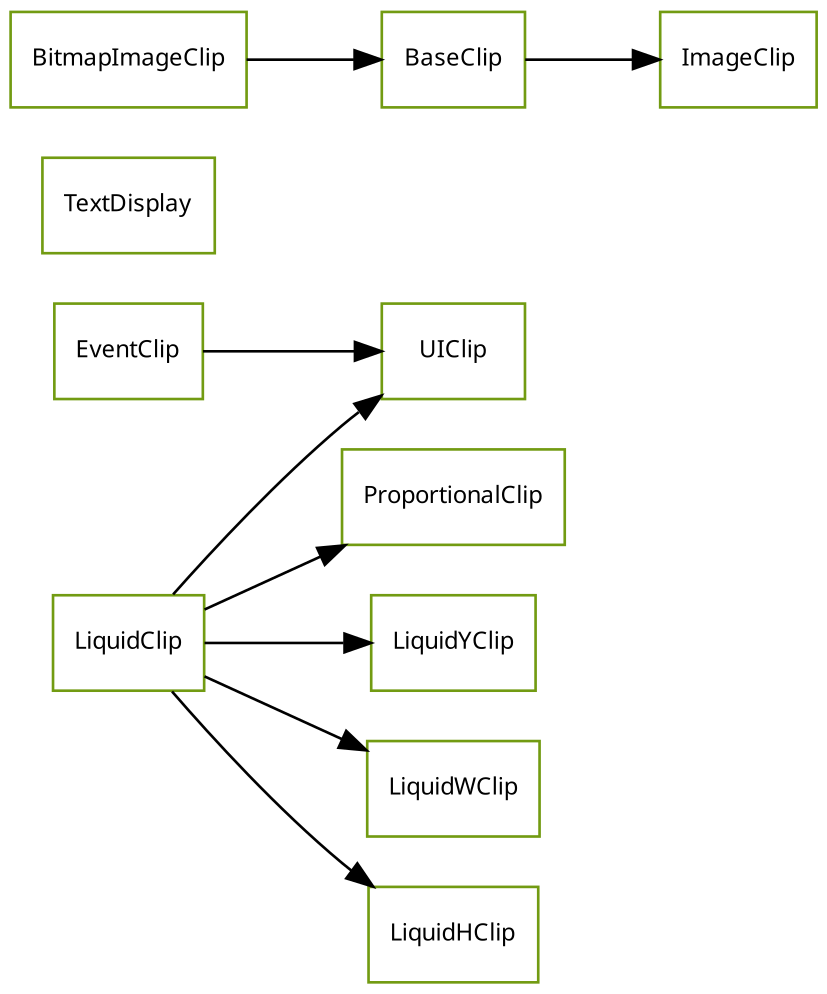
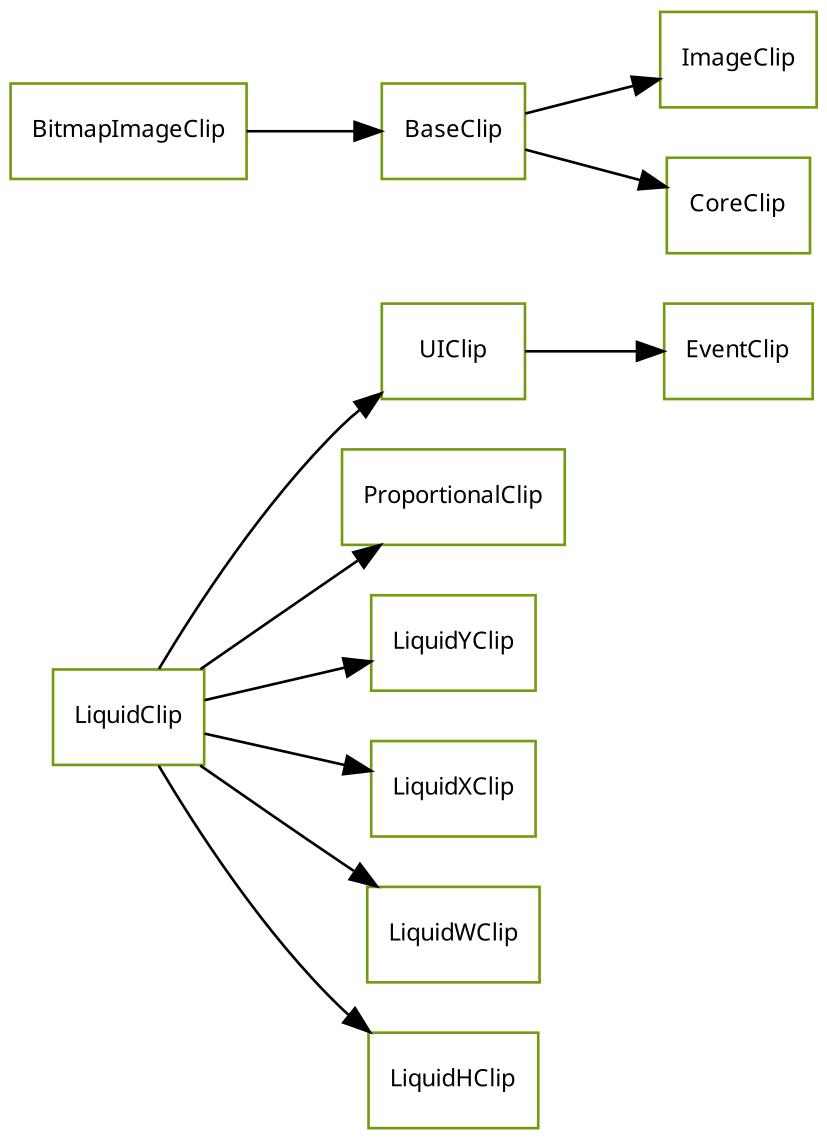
node "TextDisplay": removed
node "CoreClip": added
edge "EventClip" -> "UIClip": reversed
node "LiquidXClip": added
